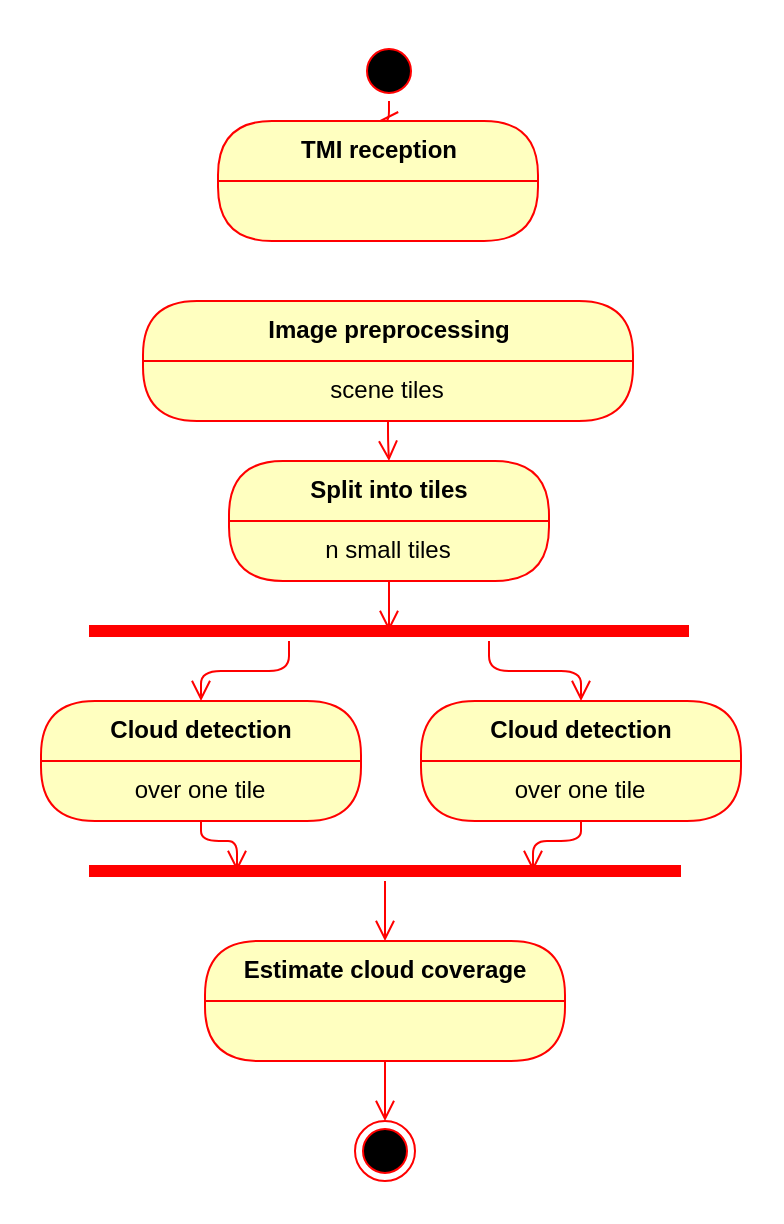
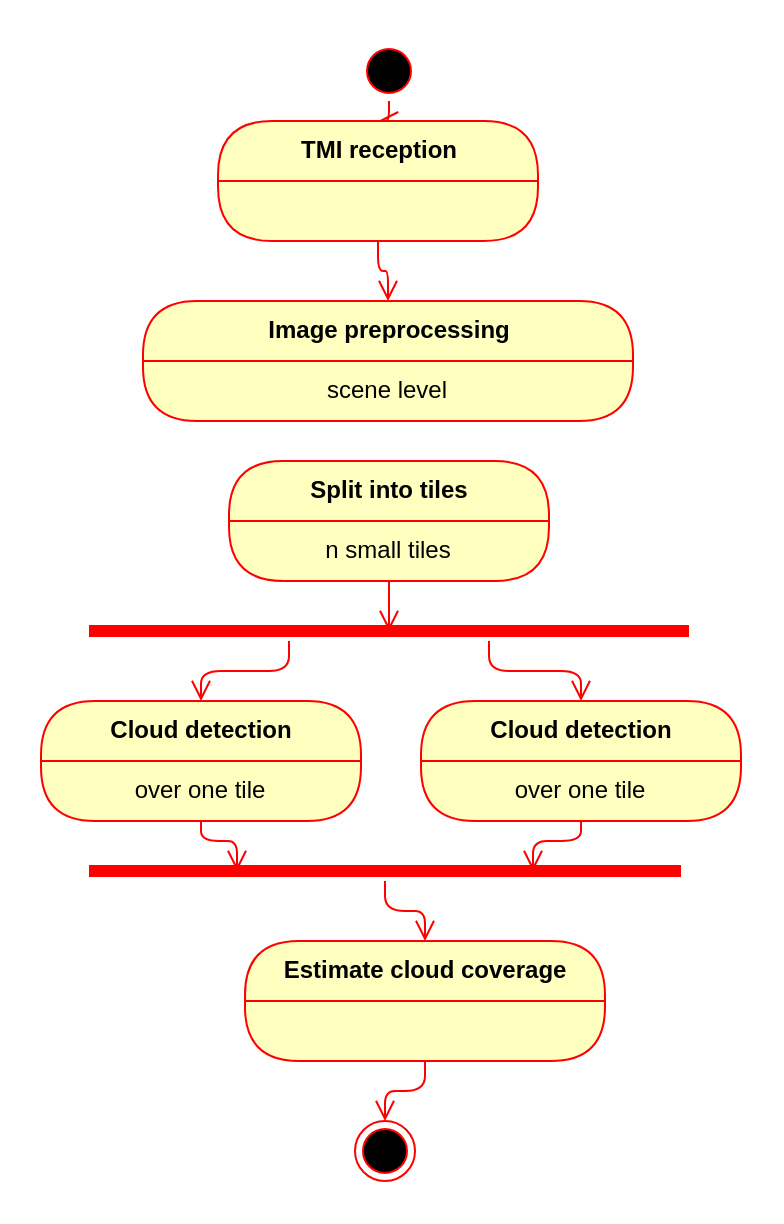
edge "TMI reception" -> "Image preprocessing": added
node "scene tiles": label "scene tiles" -> "scene level"
edge "Image preprocessing" -> "Split into tiles": removed
node "Estimate cloud coverage": moved (385, 1001) -> (425, 1001)
